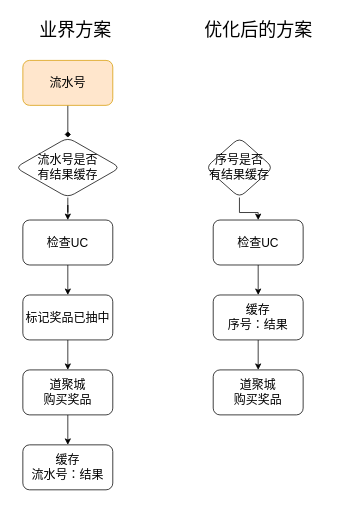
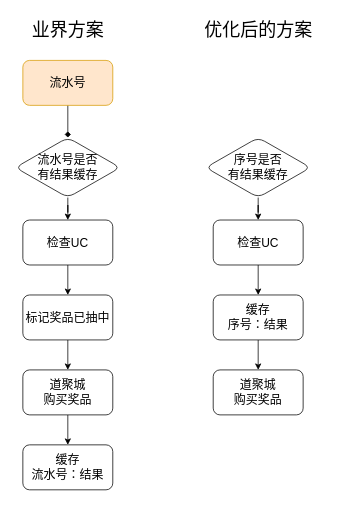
node "业界方案": moved (75, 30) -> (68, 30)
node "序号是否 有结果缓存": size 68x60 -> 105x60
